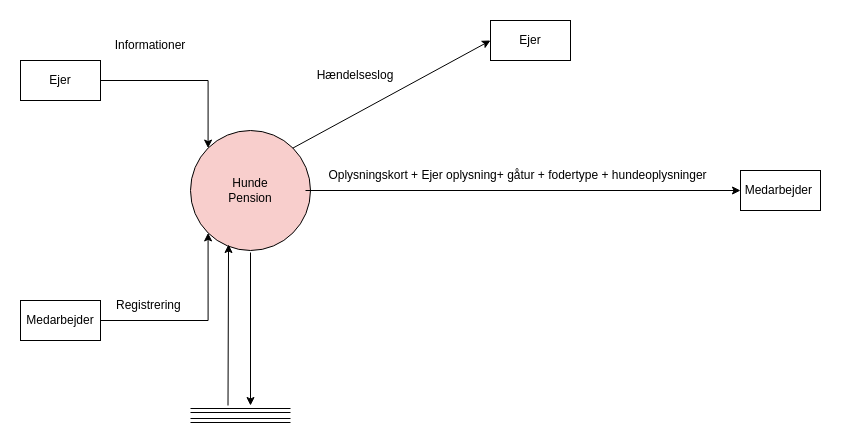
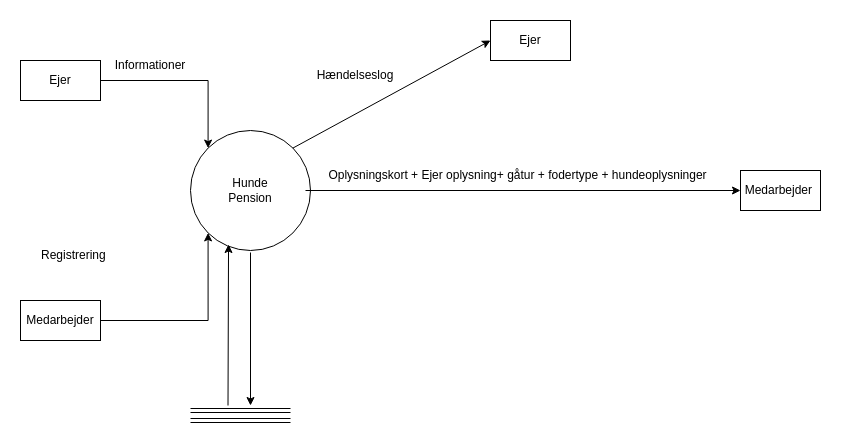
node "Informationer": moved (151, 46) -> (151, 66)
node "Hunde Pension": fillcolor #f8cecc -> #ffffff
node "Registrering": moved (151, 306) -> (76, 256)
